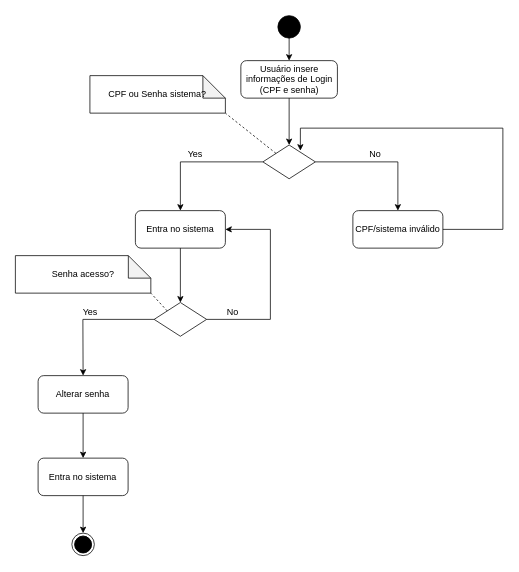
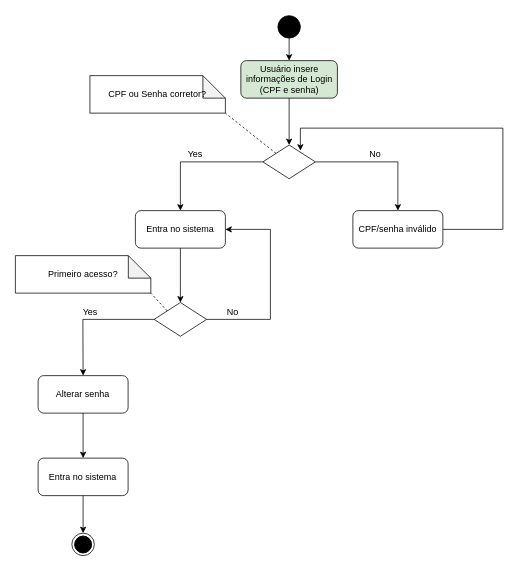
node "Usuário insere informações de Login (CPF e senha)": fillcolor #ffffff -> #d5e8d4
node "CPF ou Senha sistema?": label "CPF ou Senha sistema?" -> "CPF ou Senha corretor?"
node "CPF/sistema inválido": label "CPF/sistema inválido" -> "CPF/senha inválido"
node "Senha acesso?": label "Senha acesso?" -> "Primeiro acesso?"
